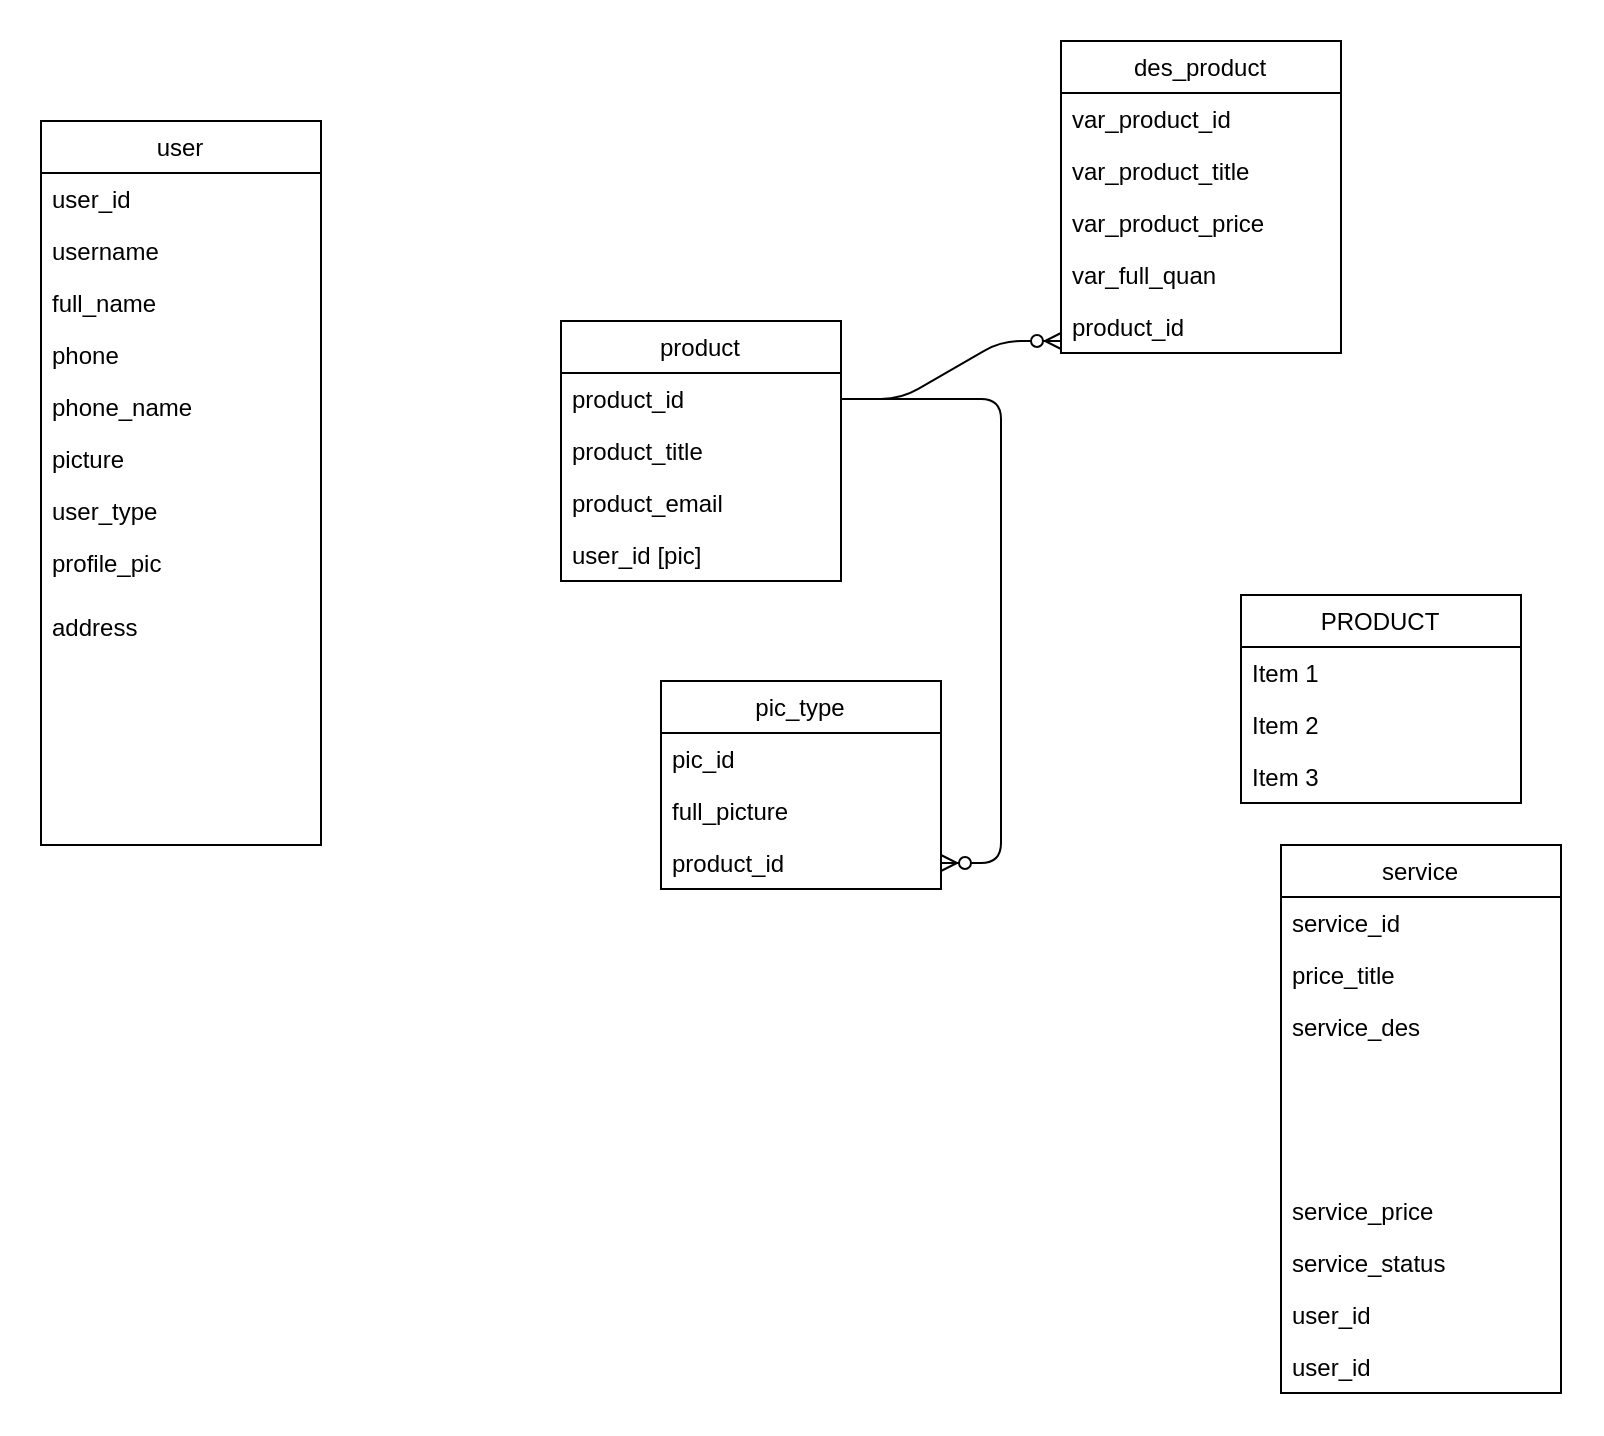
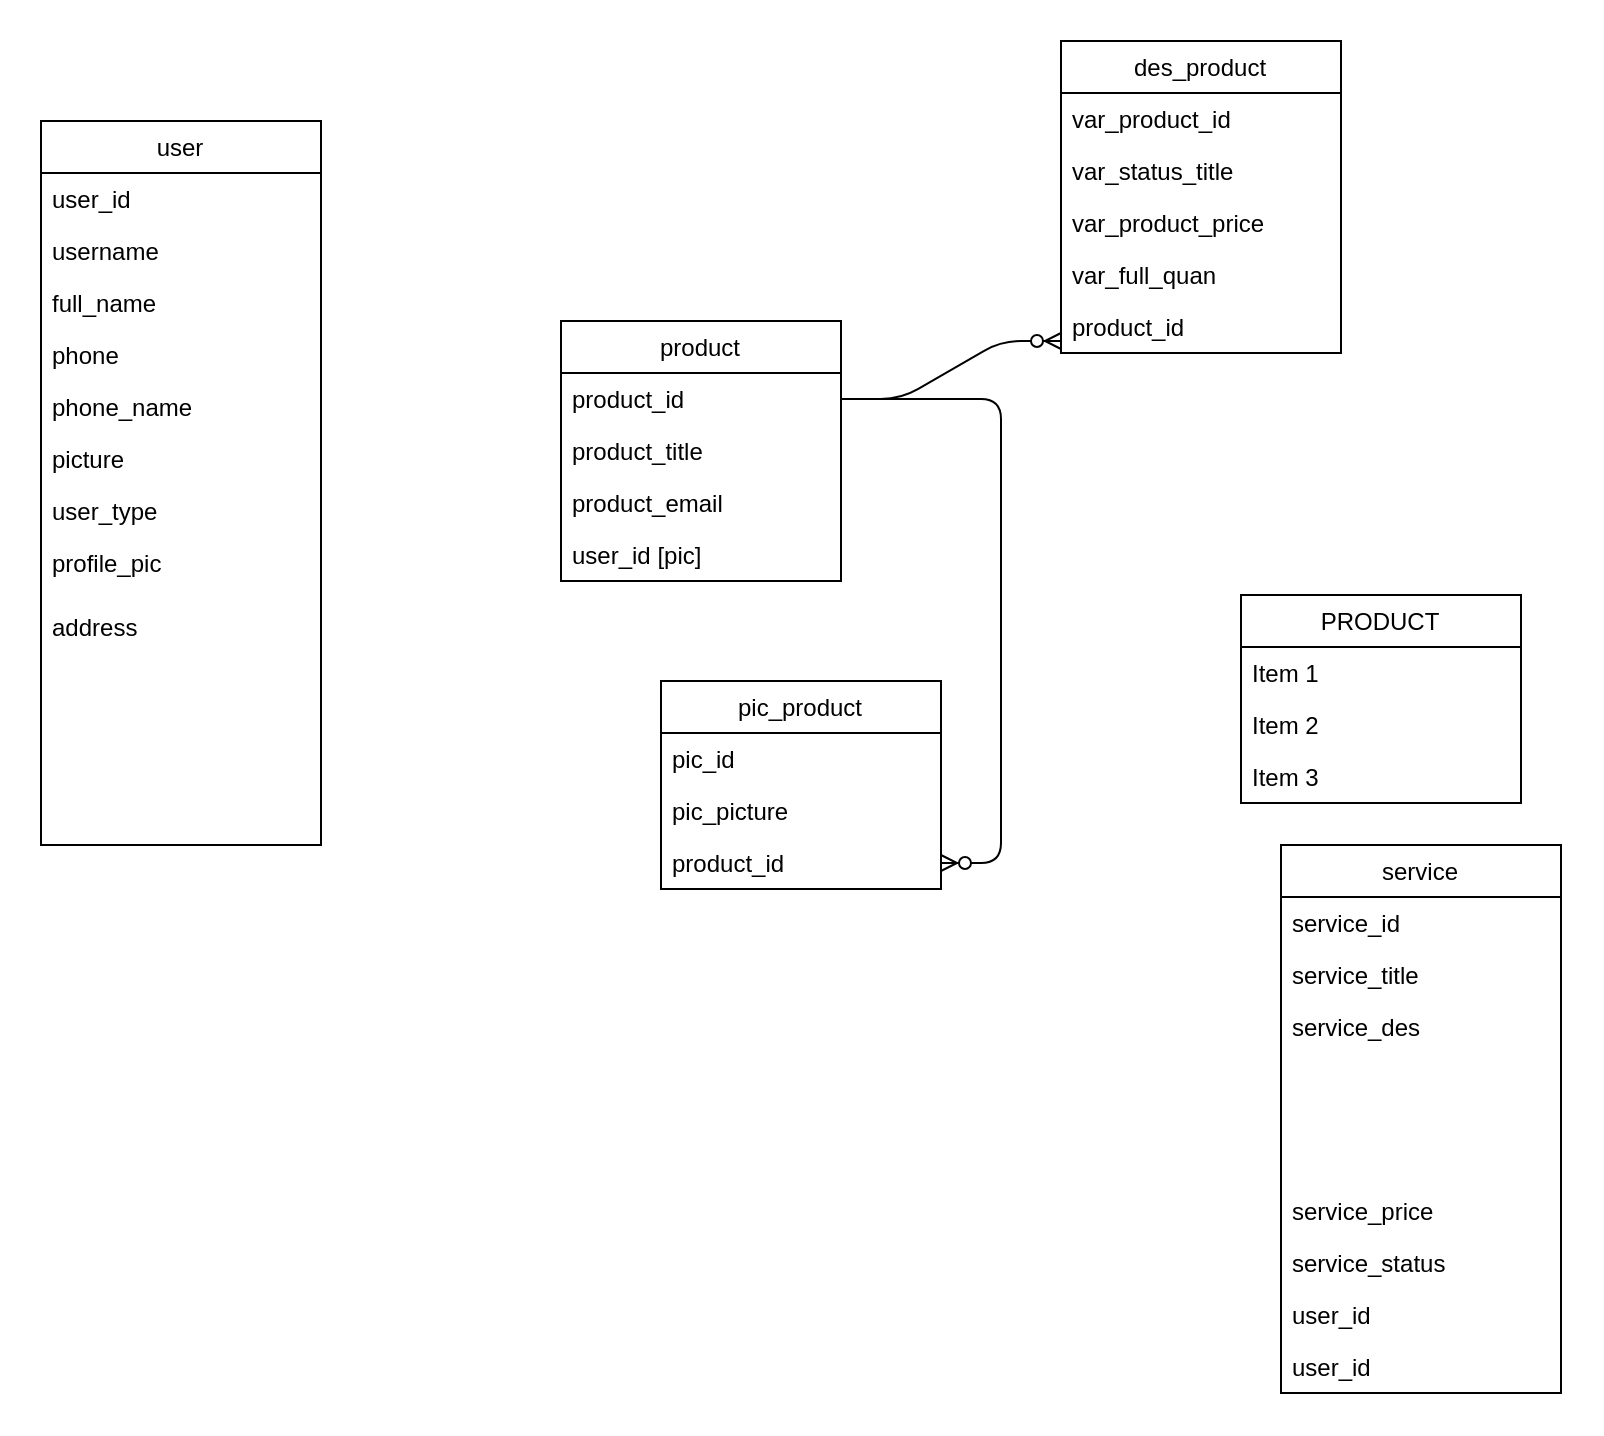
node "var_product_title": label "var_product_title" -> "var_status_title"
node "pic_type": label "pic_type" -> "pic_product"
node "full_picture": label "full_picture" -> "pic_picture"
node "price_title": label "price_title" -> "service_title"
